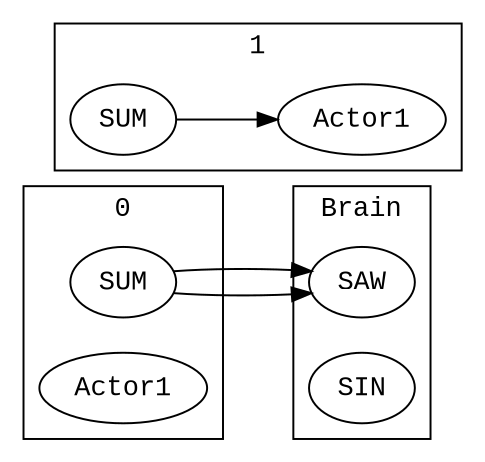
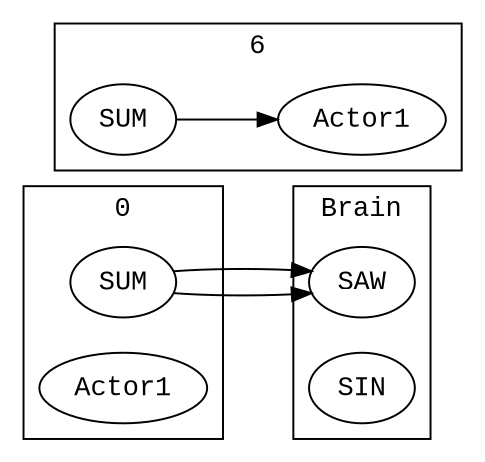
cluster "1": label "1" -> "6"
